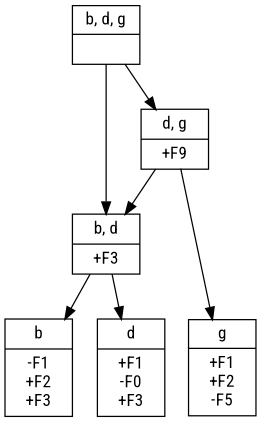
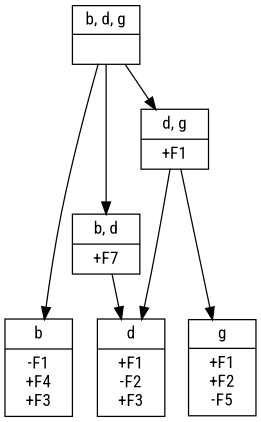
node "d, g": text "+F9" -> "+F1"
edge "d, g" -> "b, d": now "d, g" -> "d"
node "b, d": text "+F3" -> "+F7"
edge "b, d" -> "b": now "b, d, g" -> "b"
node "b": text "+F2" -> "+F4"
node "d": text "-F0" -> "-F2"
